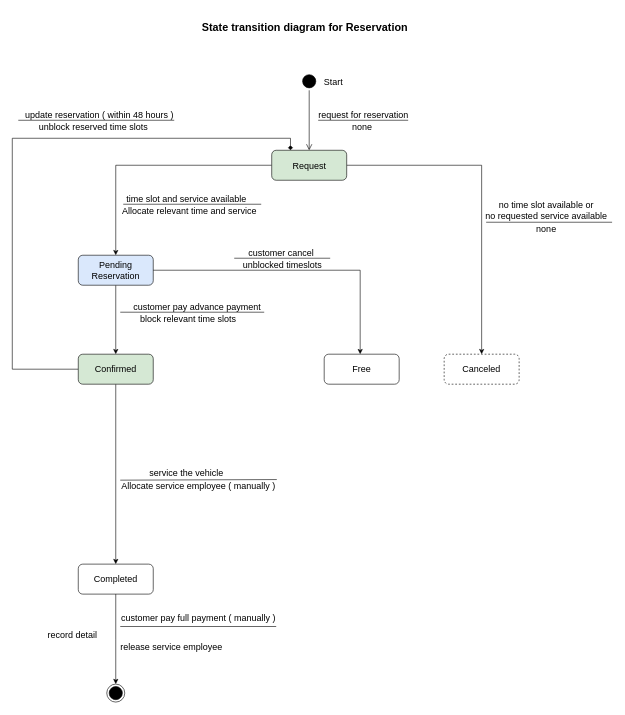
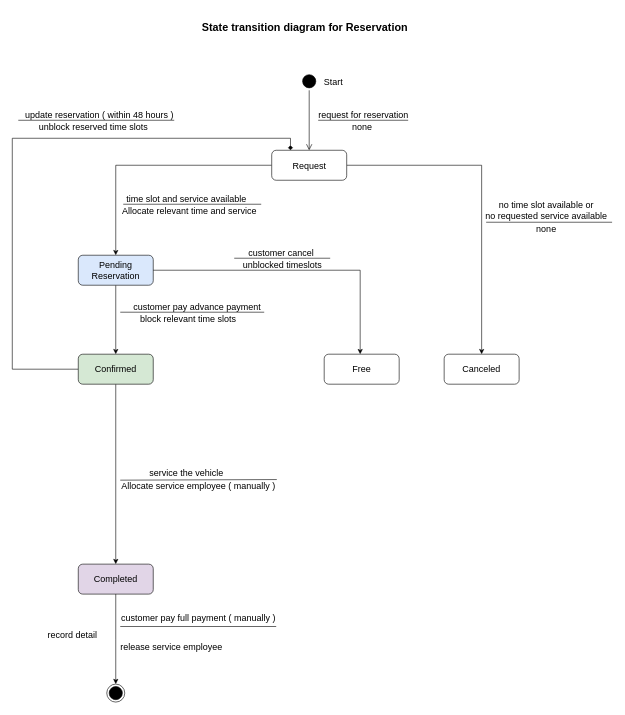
node "Request": fillcolor #d5e8d4 -> #ffffff
node "Canceled": style dashed -> solid
node "Completed": fillcolor #ffffff -> #e1d5e7
